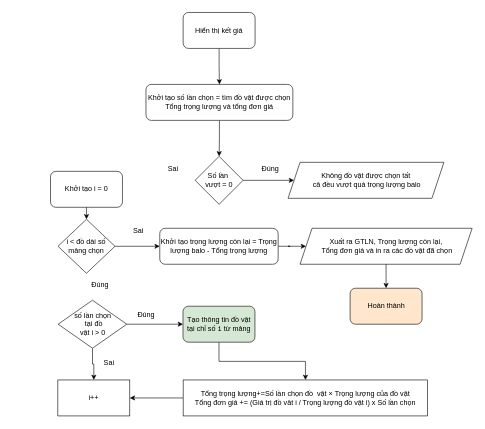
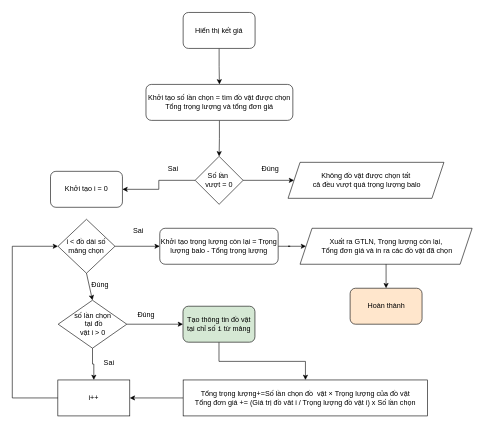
edge "Số lần vượt = 0" -> "Khởi tạo i = 0": added
edge "Khởi tạo i = 0" -> "i < đồ dài số mảng chọn": removed
edge "i < đồ dài số mảng chọn" -> "số lần chọn tại đồ vật i > 0": added
edge "i++" -> "i < đồ dài số mảng chọn": added
